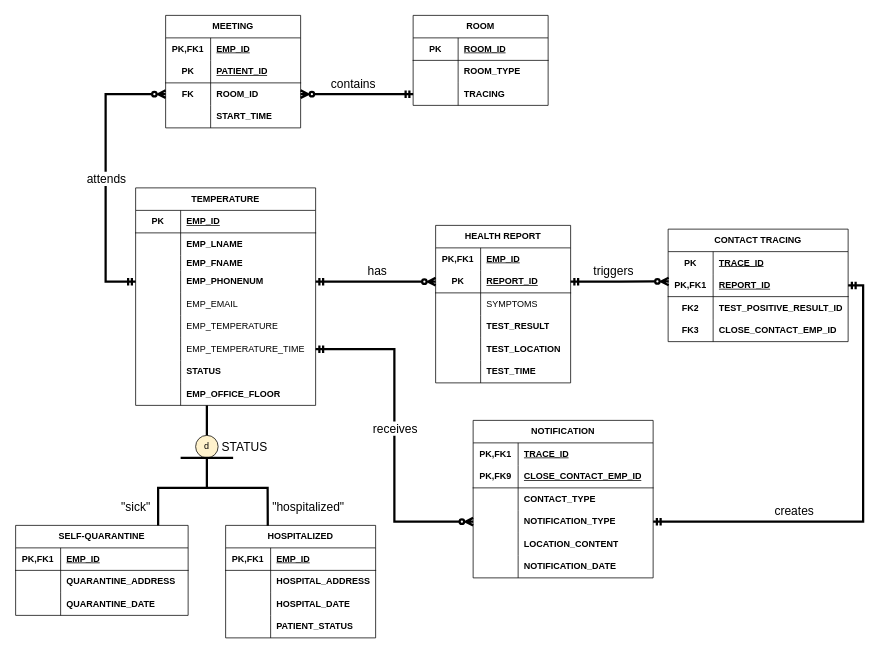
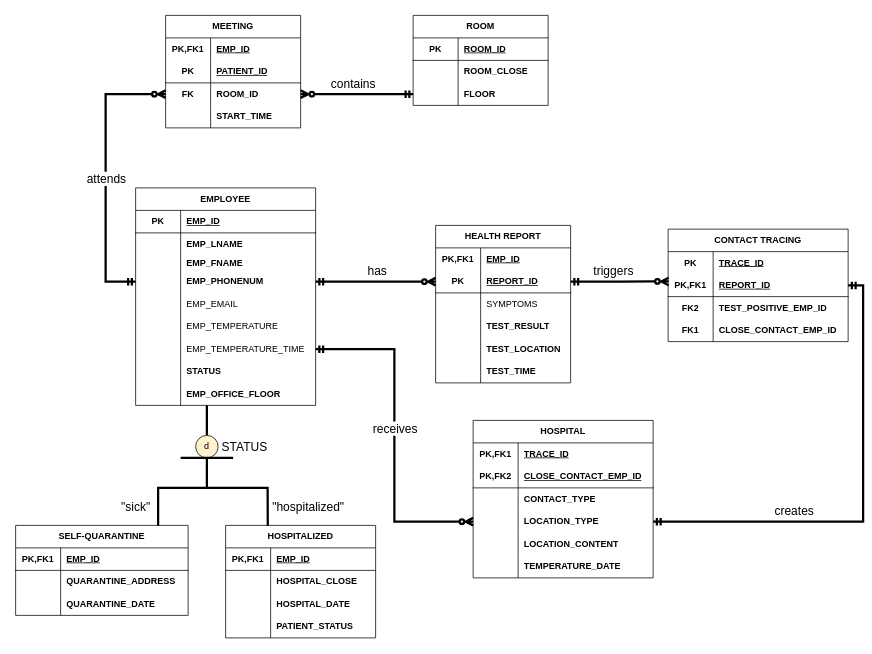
node "ROOM_TYPE": label "ROOM_TYPE" -> "ROOM_CLOSE"
node "TRACING": label "TRACING" -> "FLOOR"
node "TEMPERATURE": label "TEMPERATURE" -> "EMPLOYEE"
node "TEST_POSITIVE_RESULT_ID": label "TEST_POSITIVE_RESULT_ID" -> "TEST_POSITIVE_EMP_ID"
node "FK3": label "FK3" -> "FK1"
node "NOTIFICATION": label "NOTIFICATION" -> "HOSPITAL"
node "PK,FK9": label "PK,FK9" -> "PK,FK2"
node "NOTIFICATION_TYPE": label "NOTIFICATION_TYPE" -> "LOCATION_TYPE"
node "NOTIFICATION_DATE": label "NOTIFICATION_DATE" -> "TEMPERATURE_DATE"
node "HOSPITAL_ADDRESS": label "HOSPITAL_ADDRESS" -> "HOSPITAL_CLOSE"
